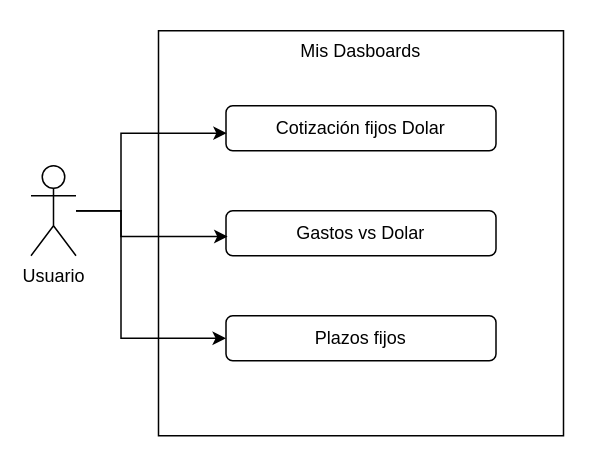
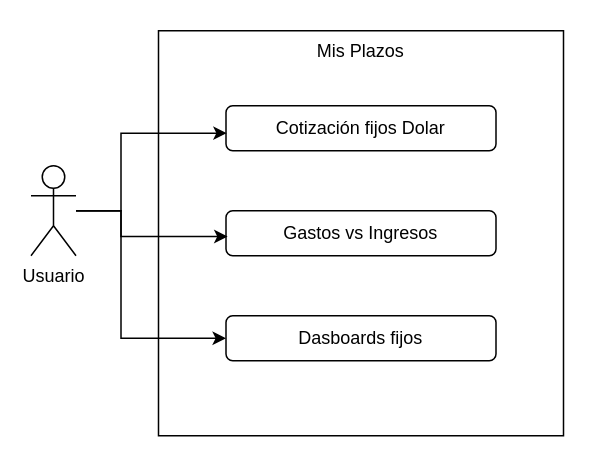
node "Mis Dasboards": label "Mis Dasboards" -> "Mis Plazos"
node "Gastos vs Dolar": label "Gastos vs Dolar" -> "Gastos vs Ingresos"
node "Plazos fijos": label "Plazos fijos" -> "Dasboards fijos"
